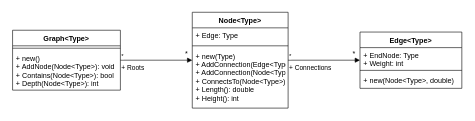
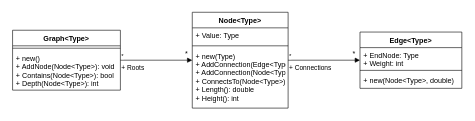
node "+ Edge: Type": label "+ Edge: Type" -> "+ Value: Type"
